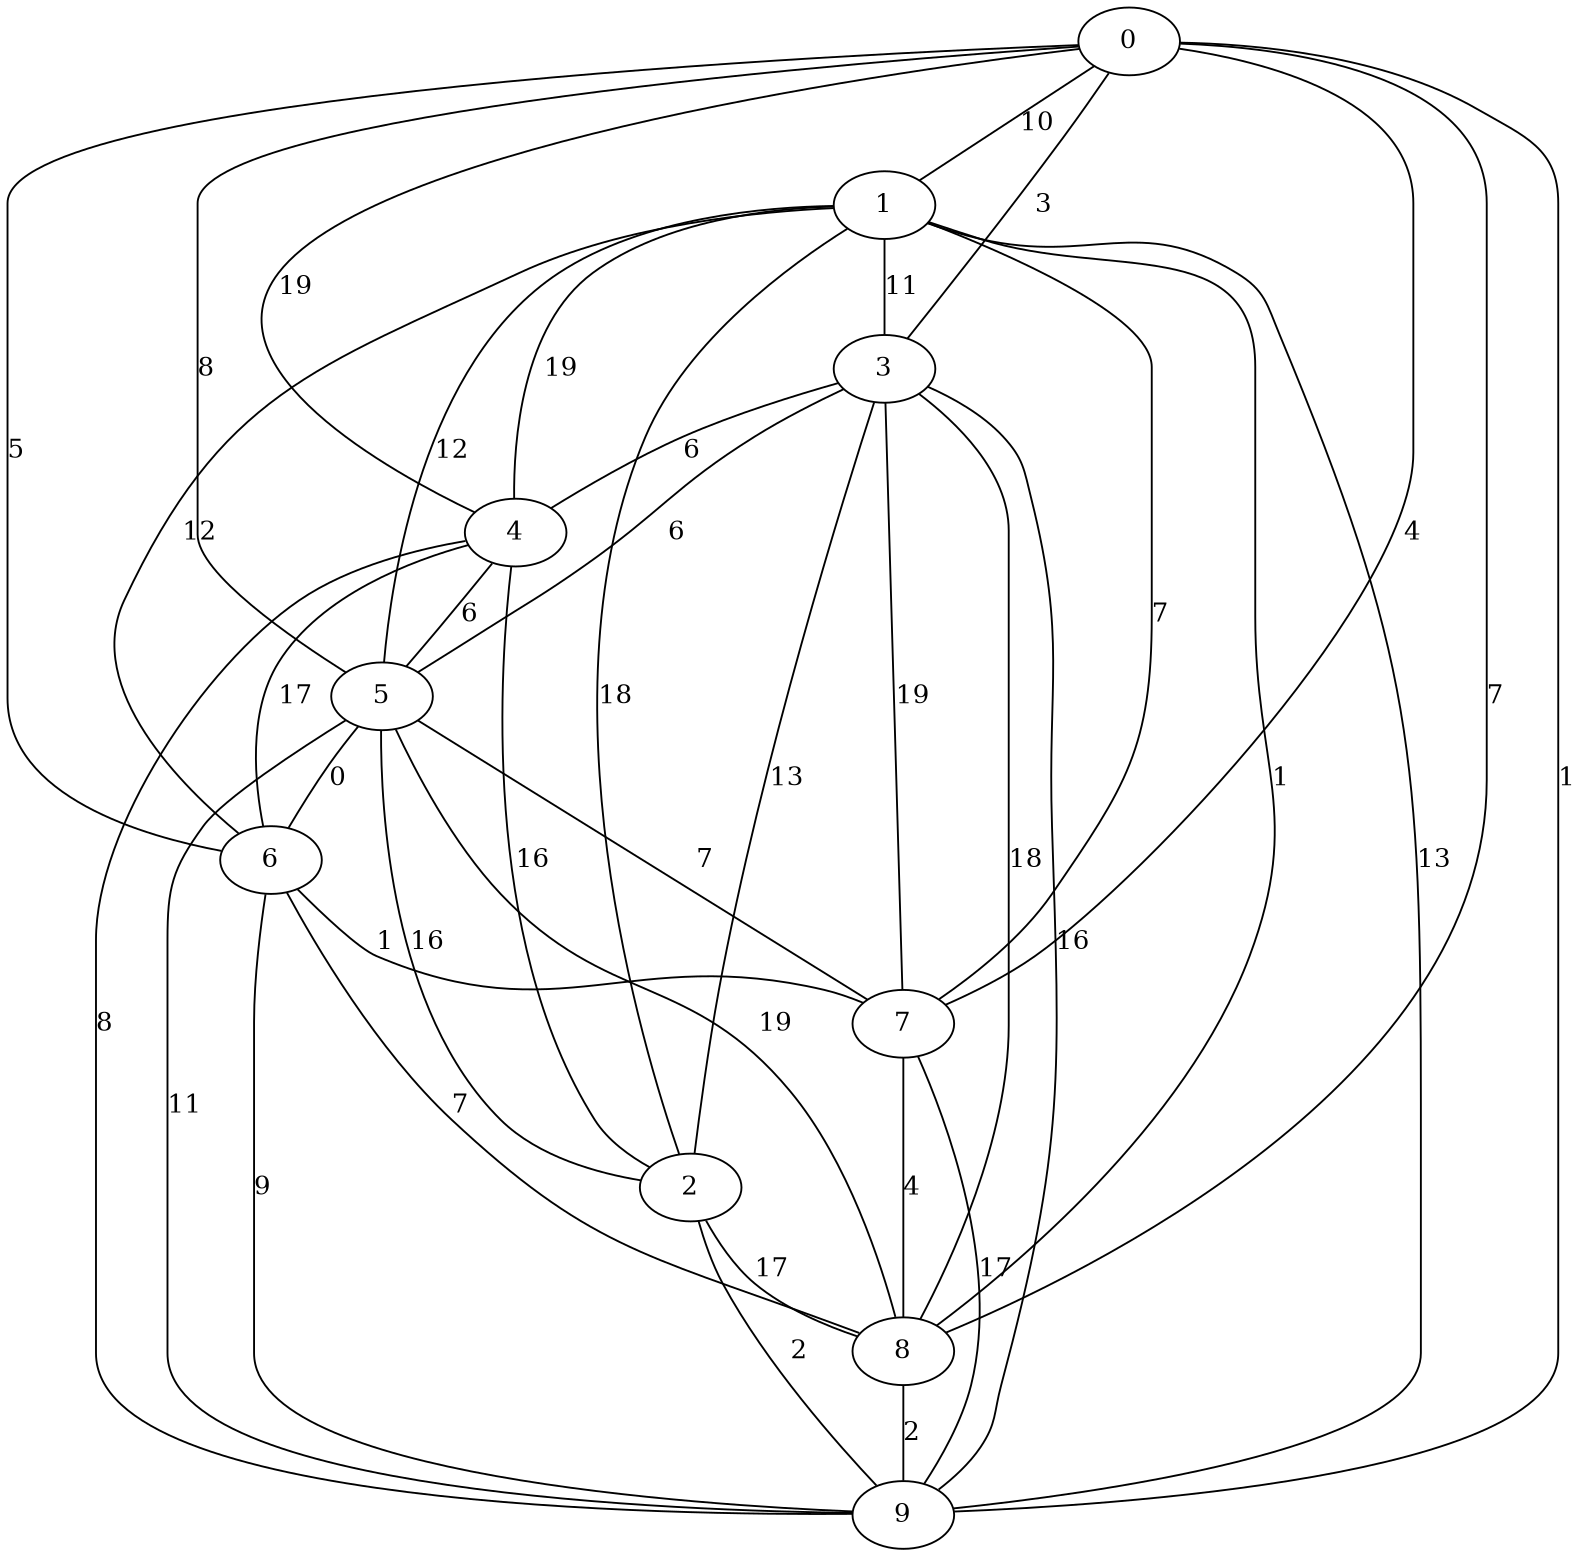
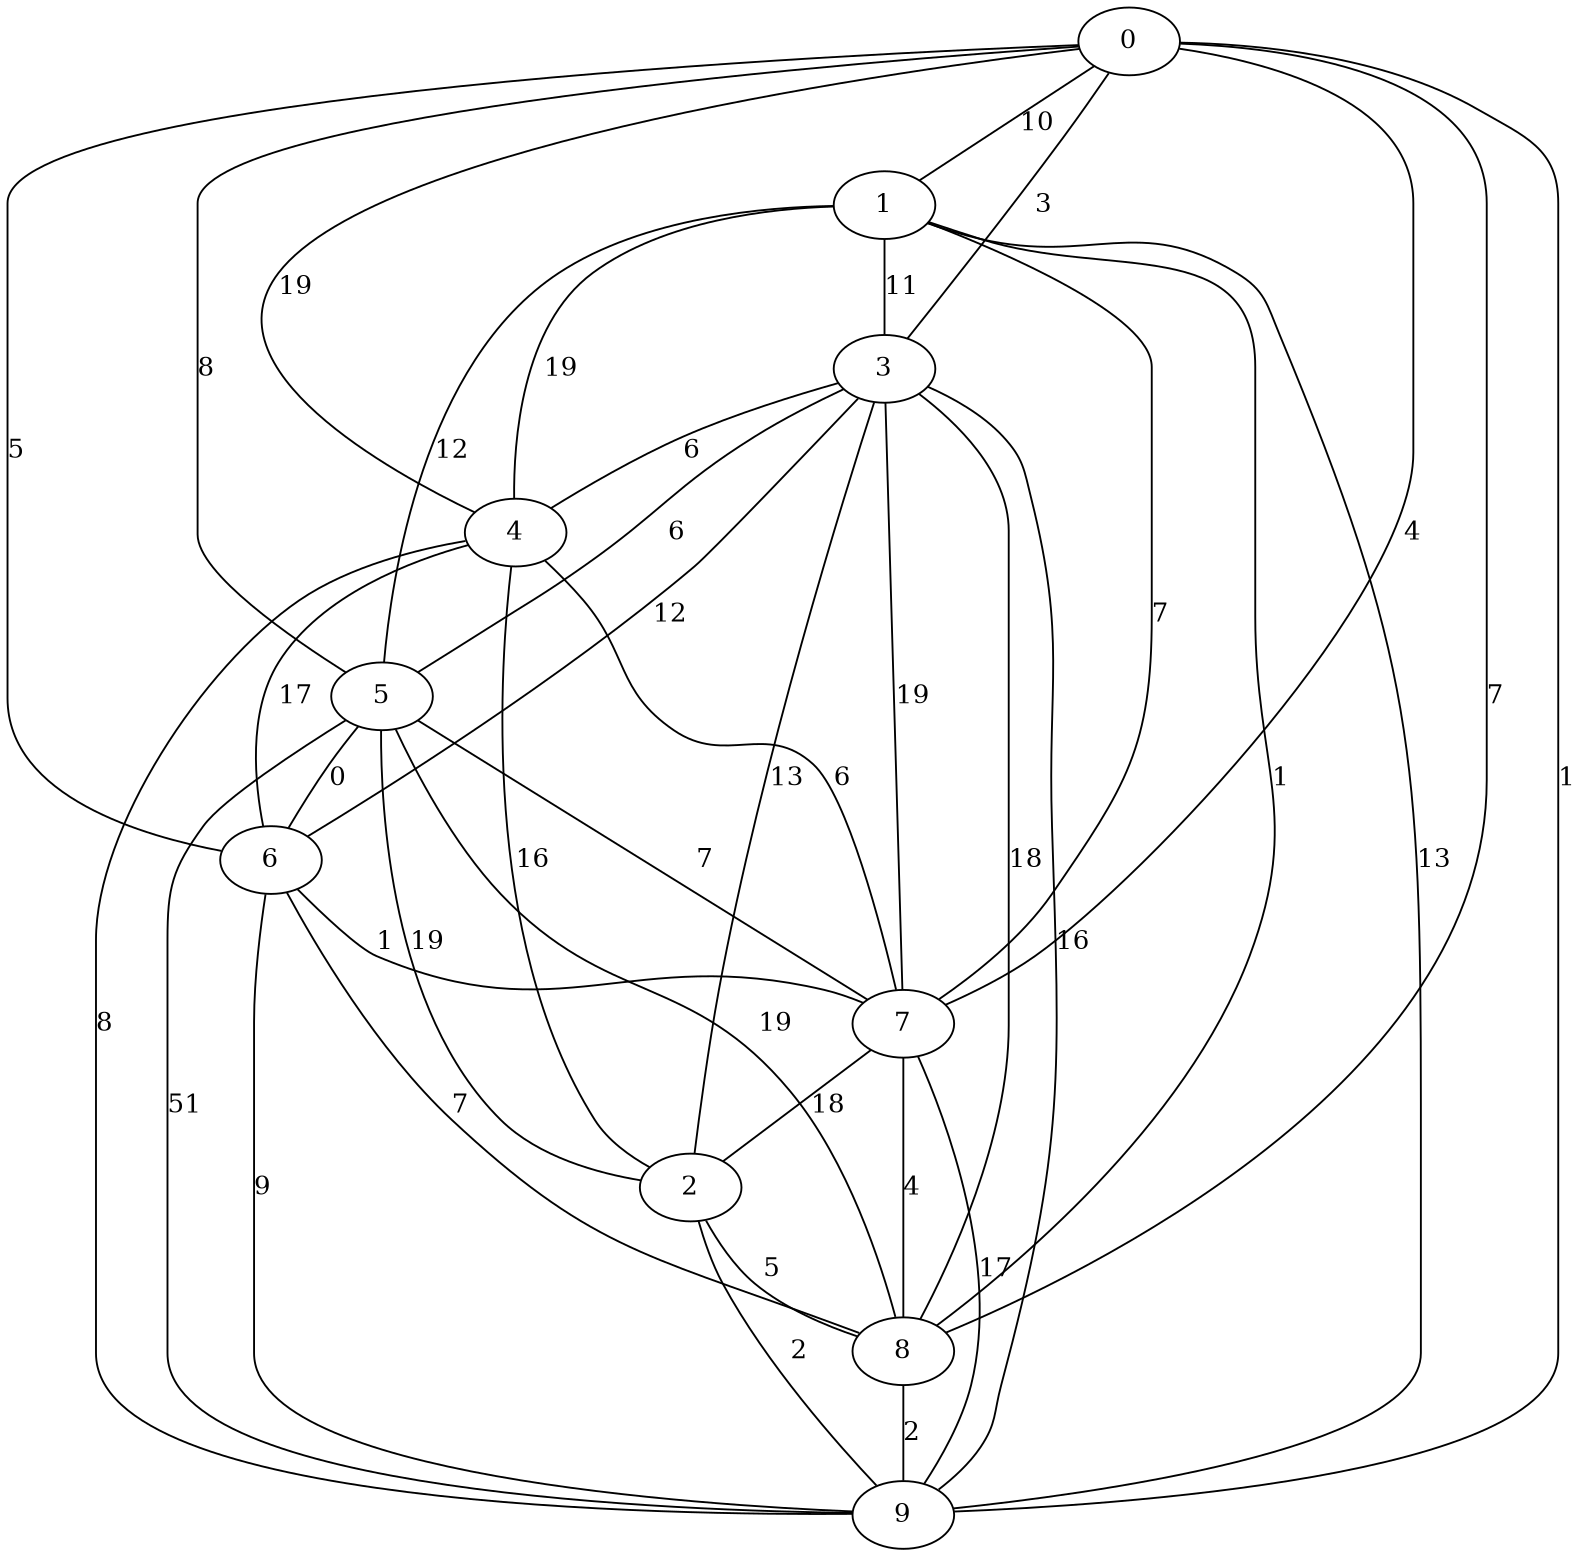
edge "1" -- "6": now "3" -- "6"
edge "4" -- "5": now "4" -- "7"
edge "1" -- "2": now "7" -- "2"
edge "5" -- "2": label "16" -> "19"
edge "5" -- "9": label "11" -> "51"
edge "2" -- "8": label "17" -> "5"
